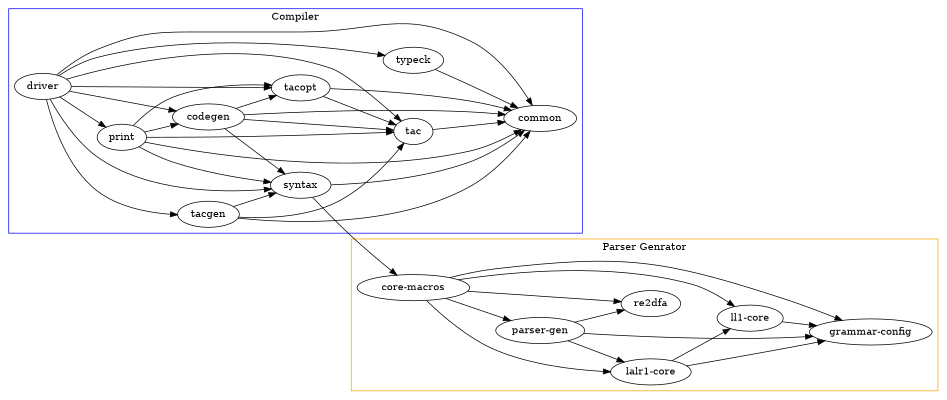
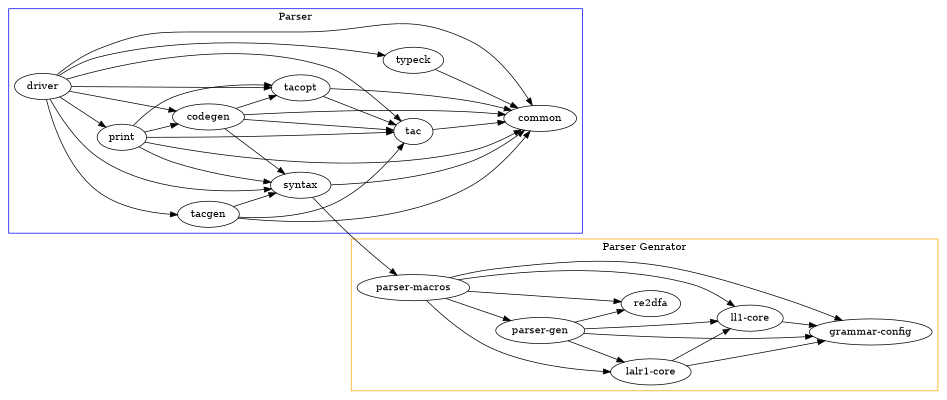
cluster "Compiler": label "Compiler" -> "Parser"
node "core-macros": label "core-macros" -> "parser-macros"
edge "parser-gen" -> "ll1-core": added
